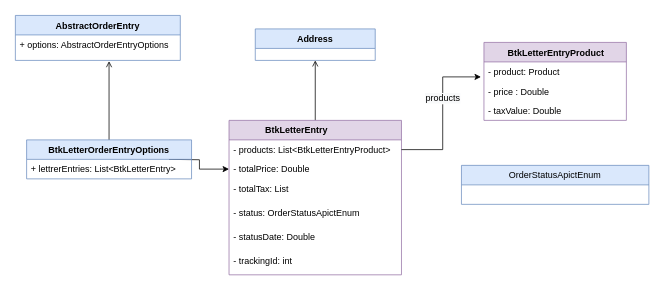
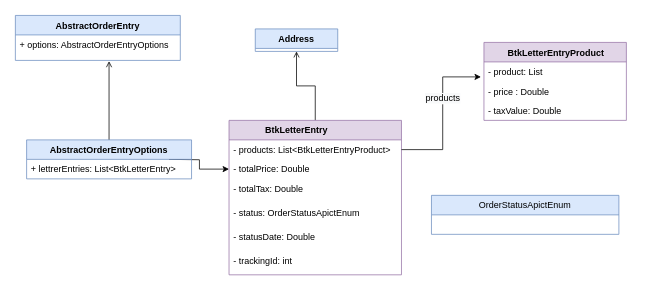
node "Address": size 120x32 -> 83x23
node "- product: Product": label "- product: Product" -> "- product: List"
node "BtkLetterOrderEntryOptions": label "BtkLetterOrderEntryOptions" -> "AbstractOrderEntryOptions"
node "OrderStatusApictEnum": moved (555, 185) -> (525, 215)
node "- totalTax: List": label "- totalTax: List" -> "- totalTax: Double"
